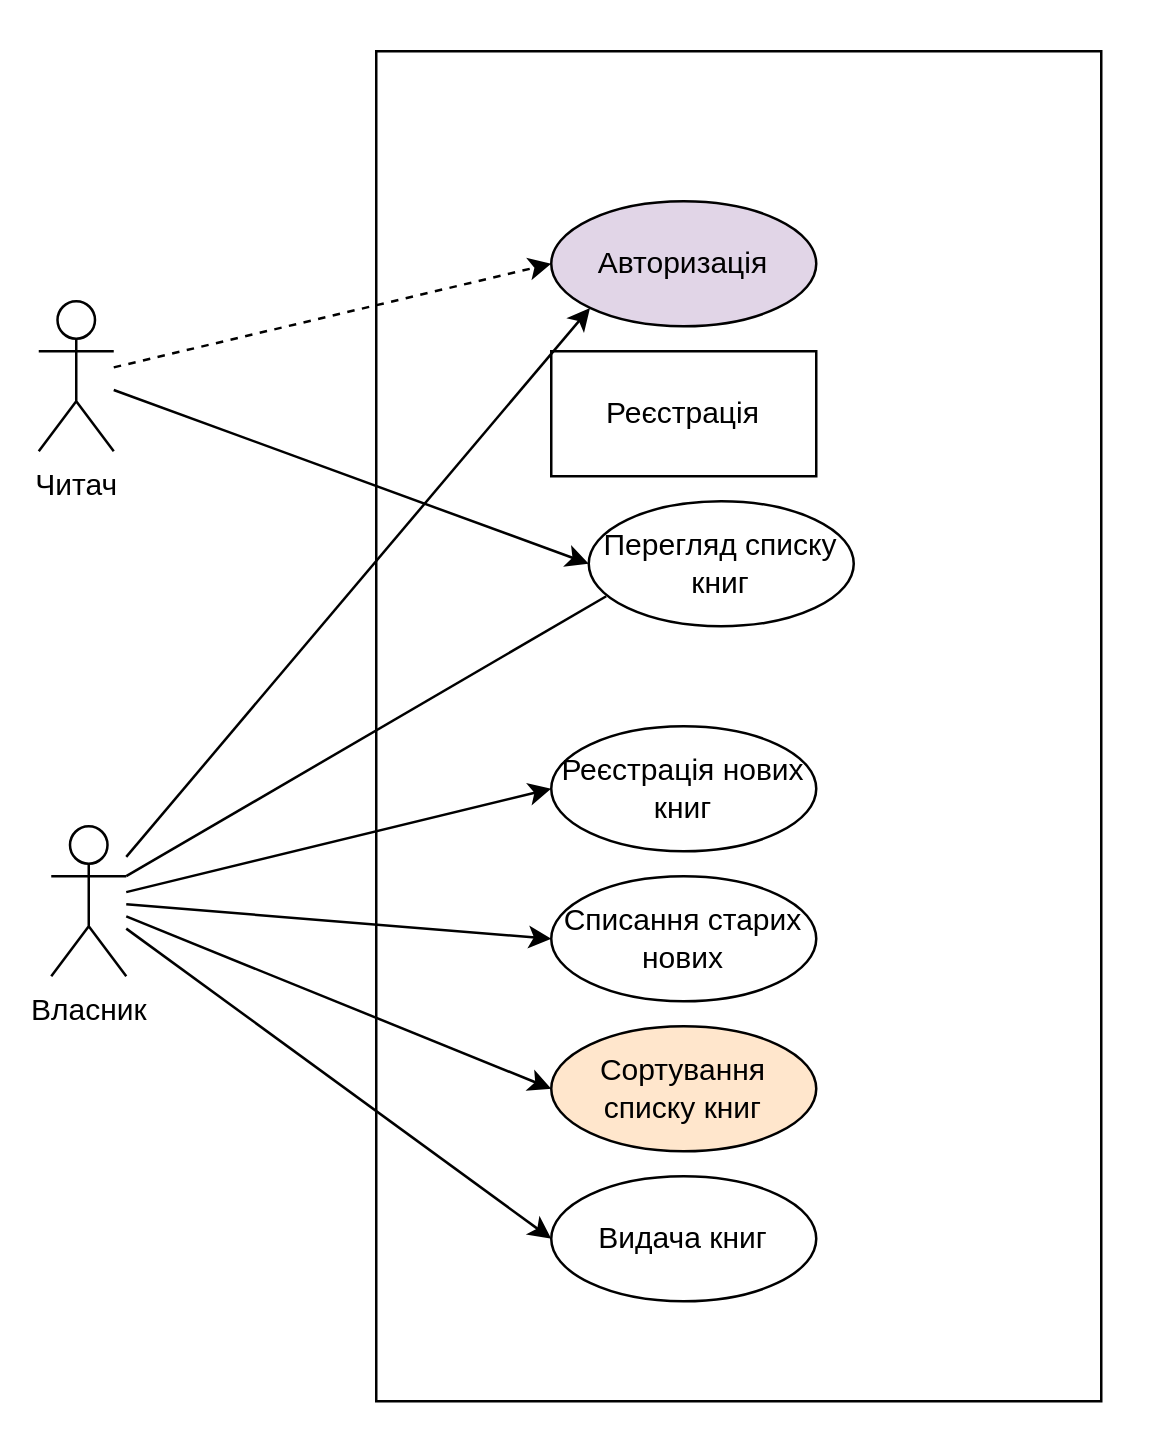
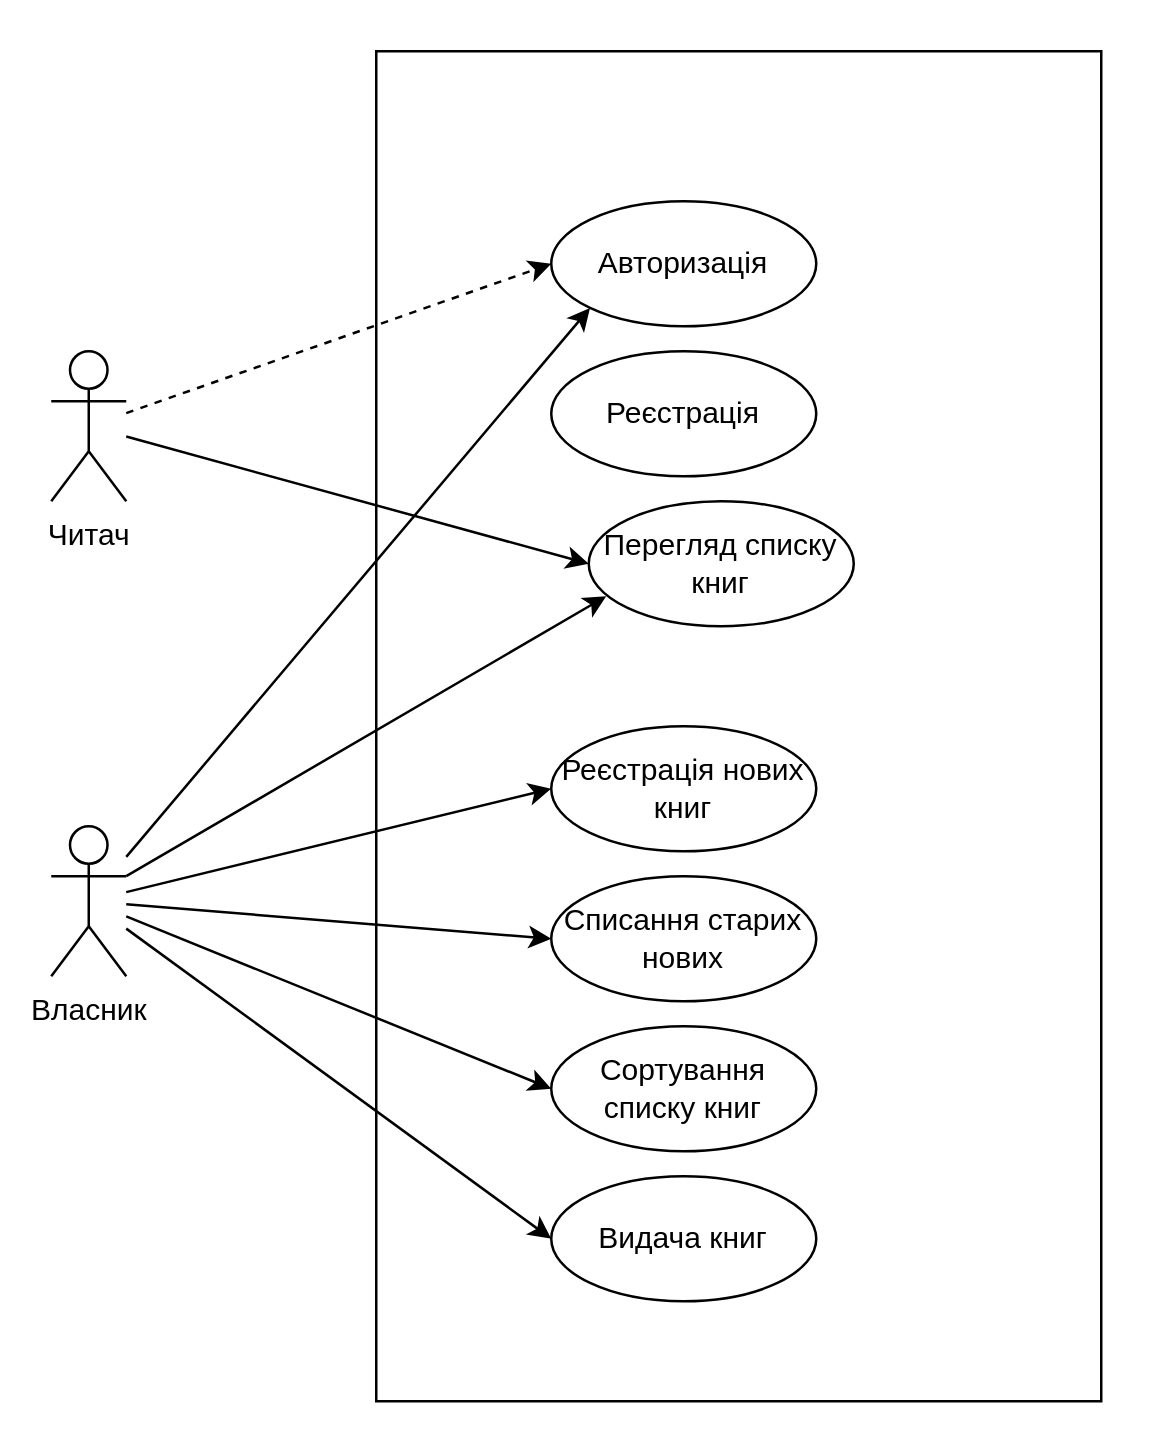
node "Авторизація": fillcolor #e1d5e7 -> #ffffff
node "Читач": moved (76, 376) -> (89, 426)
node "Реєстрація": shape rectangle -> ellipse
edge "Перегляд списку книг" -- "Власник": arrowhead none -> classic
node "Сортування списку книг": fillcolor #ffe6cc -> #ffffff
